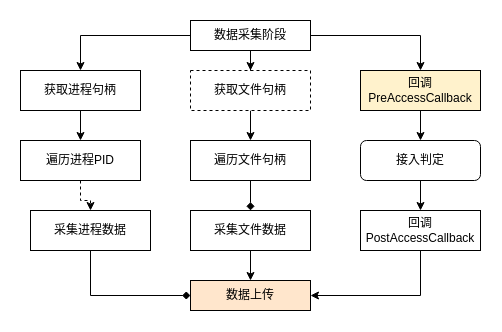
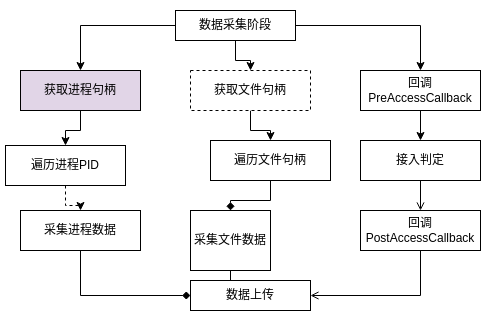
node "数据采集阶段": moved (251, 36) -> (236, 26)
node "获取进程句柄": fillcolor #ffffff -> #e1d5e7
node "回调 PreAccessCallback": fillcolor #fff2cc -> #ffffff
node "遍历进程PID": moved (81, 161) -> (66, 166)
node "遍历文件句柄": moved (251, 161) -> (271, 161)
node "接入判定": shape rounded rectangle -> rectangle
edge "接入判定" -> "回调PostAccessCallback": arrowhead classic -> open
node "采集进程数据": moved (91, 231) -> (81, 231)
node "采集文件数据": size 120x40 -> 80x60
node "数据上传": fillcolor #ffe6cc -> #ffffff
edge "回调PostAccessCallback" -> "数据上传": arrowhead classic -> open
